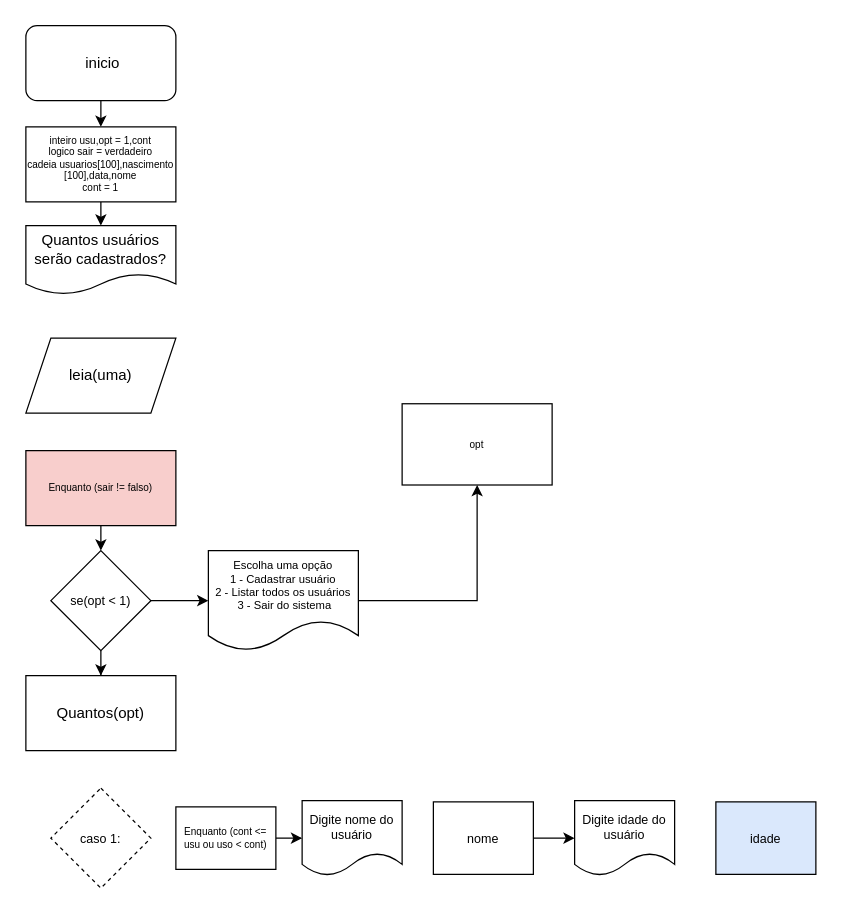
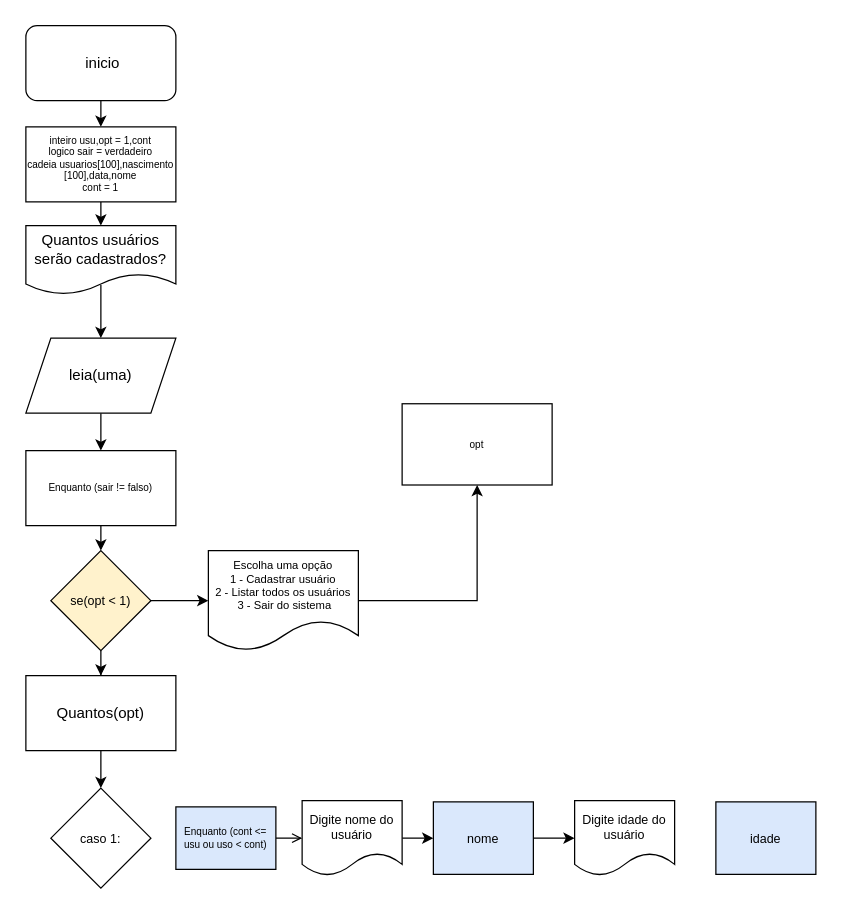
edge "Quantos usuários serão cadastrados?" -> "leia(uma)": added
edge "leia(uma)" -> "Enquanto (sair != falso)": added
node "Enquanto (sair != falso)": fillcolor #f8cecc -> #ffffff
node "se(opt < 1)": fillcolor #ffffff -> #fff2cc
edge "Quantos(opt)" -> "caso 1:": added
node "caso 1:": style dashed -> solid
node "Enquanto (cont <= usu ou uso < cont)": fillcolor #ffffff -> #dae8fc
edge "Enquanto (cont <= usu ou uso < cont)" -> "Digite nome do usuário": arrowhead classic -> open
edge "Digite nome do usuário" -> "nome": added
node "nome": fillcolor #ffffff -> #dae8fc
